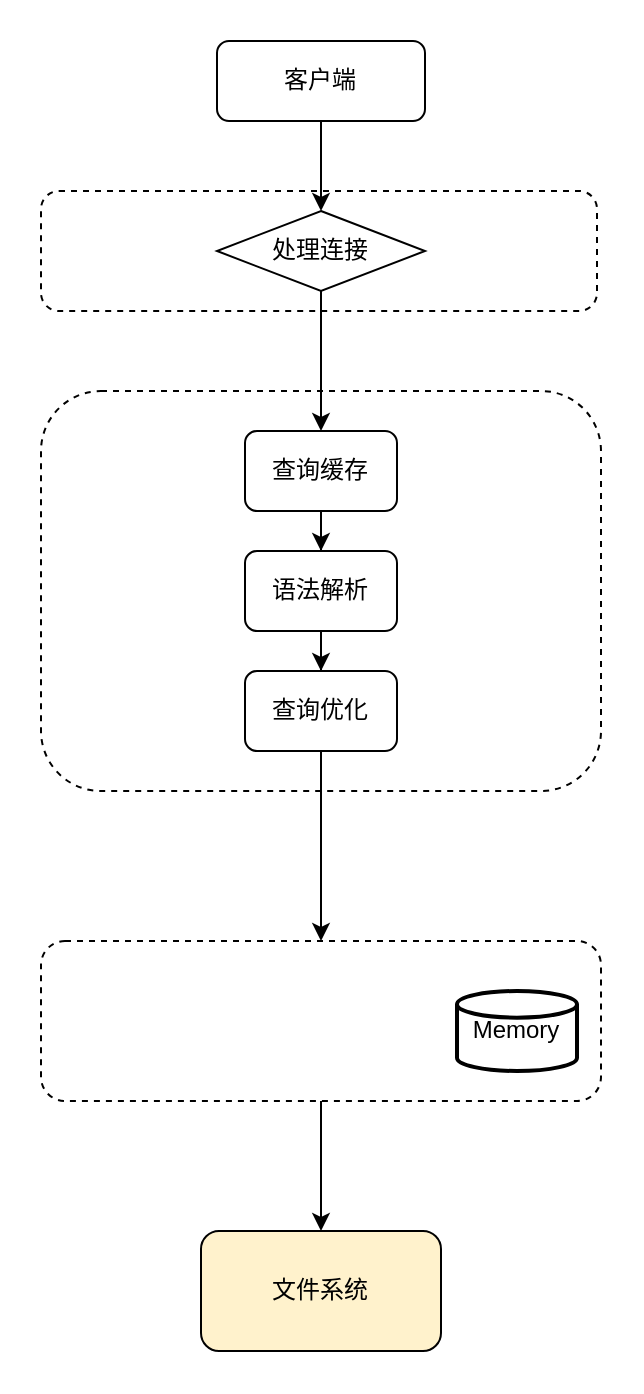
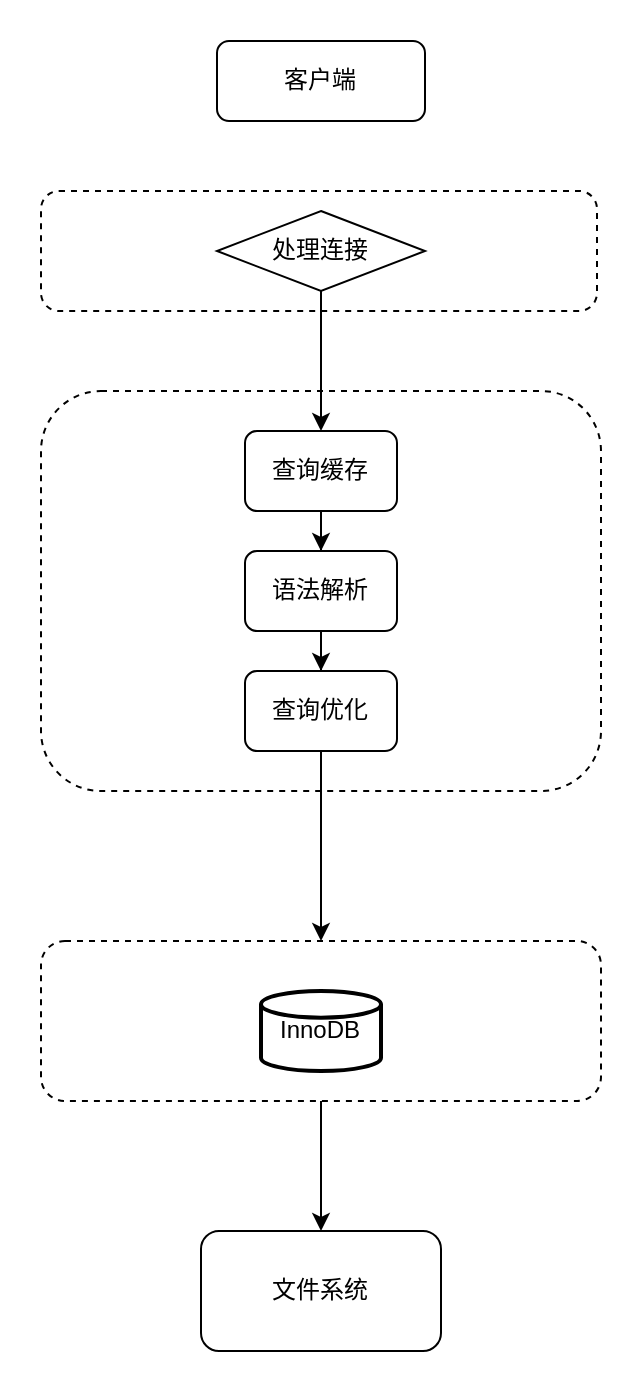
edge "客户端" -> "处理连接": removed
node "InnoDB": added
node "Memory": removed
node "文件系统": fillcolor #fff2cc -> #ffffff
